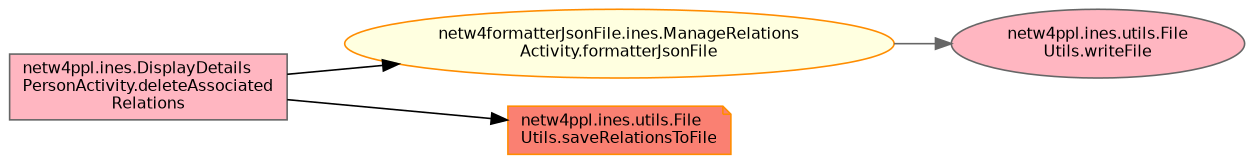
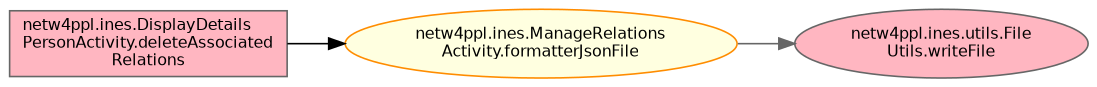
node "netw4formatterJsonFile.ines.ManageRelations Activity.formatterJsonFile": label "netw4formatterJsonFile.ines.ManageRelations Activity.formatterJsonFile" -> "netw4ppl.ines.ManageRelations Activity.formatterJsonFile"
node "netw4ppl.ines.utils.File Utils.saveRelationsToFile": removed
